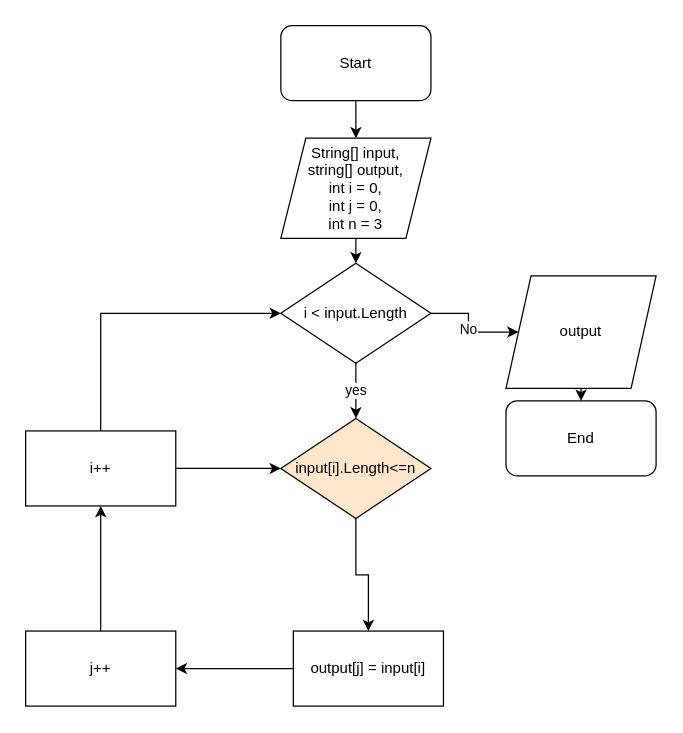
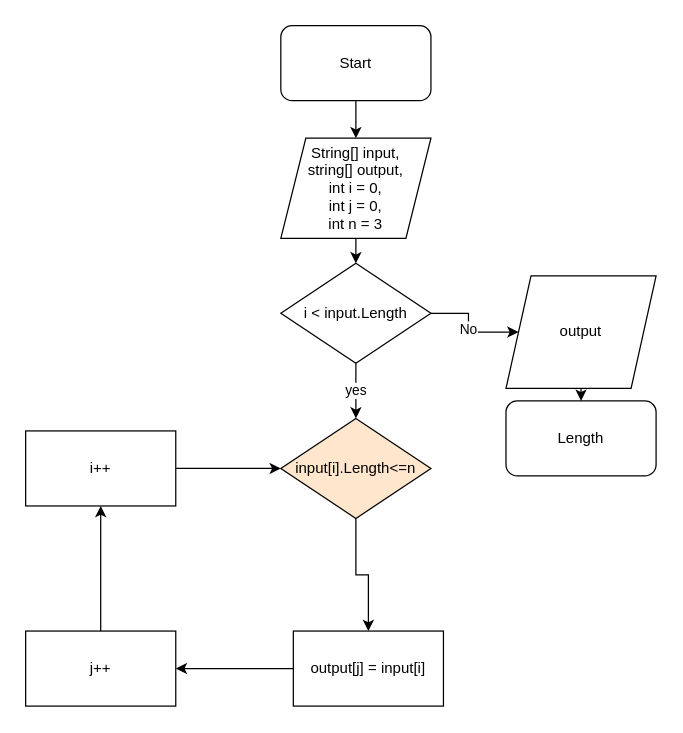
edge "i++" -> "i < input.Length": removed
node "End": label "End" -> "Length"
